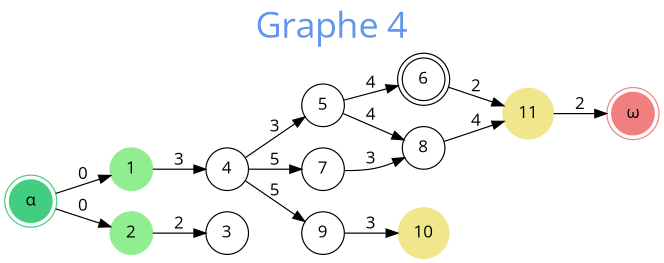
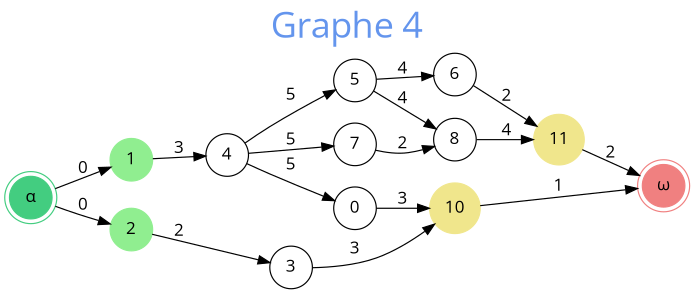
node "6": shape doublecircle -> circle
edge "4" -> "5": label "3" -> "5"
edge "7" -> "8": label "3" -> "2"
edge "10" -> "ω": added, label "1"
node "9": label "9" -> "0"
edge "3" -> "10": added, label "3"
